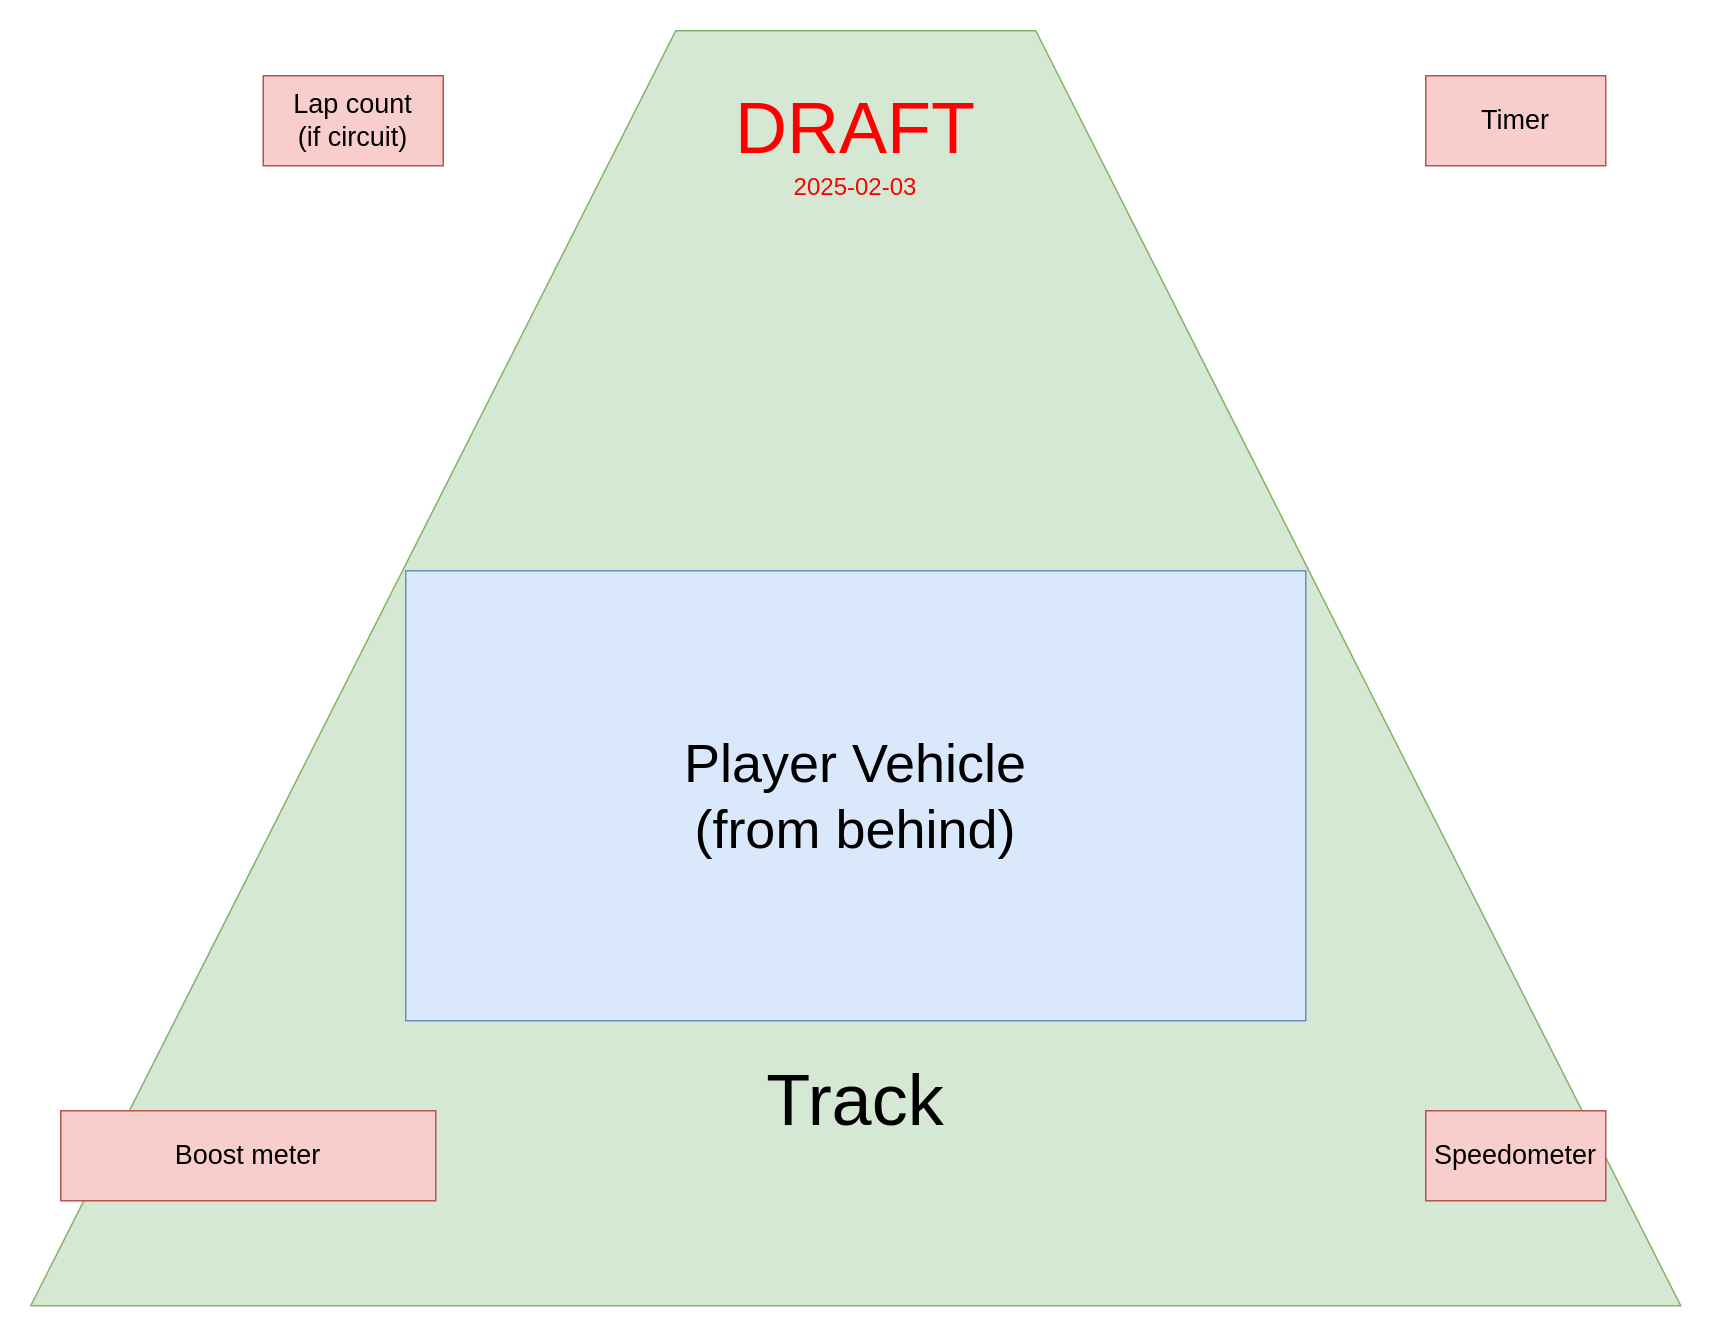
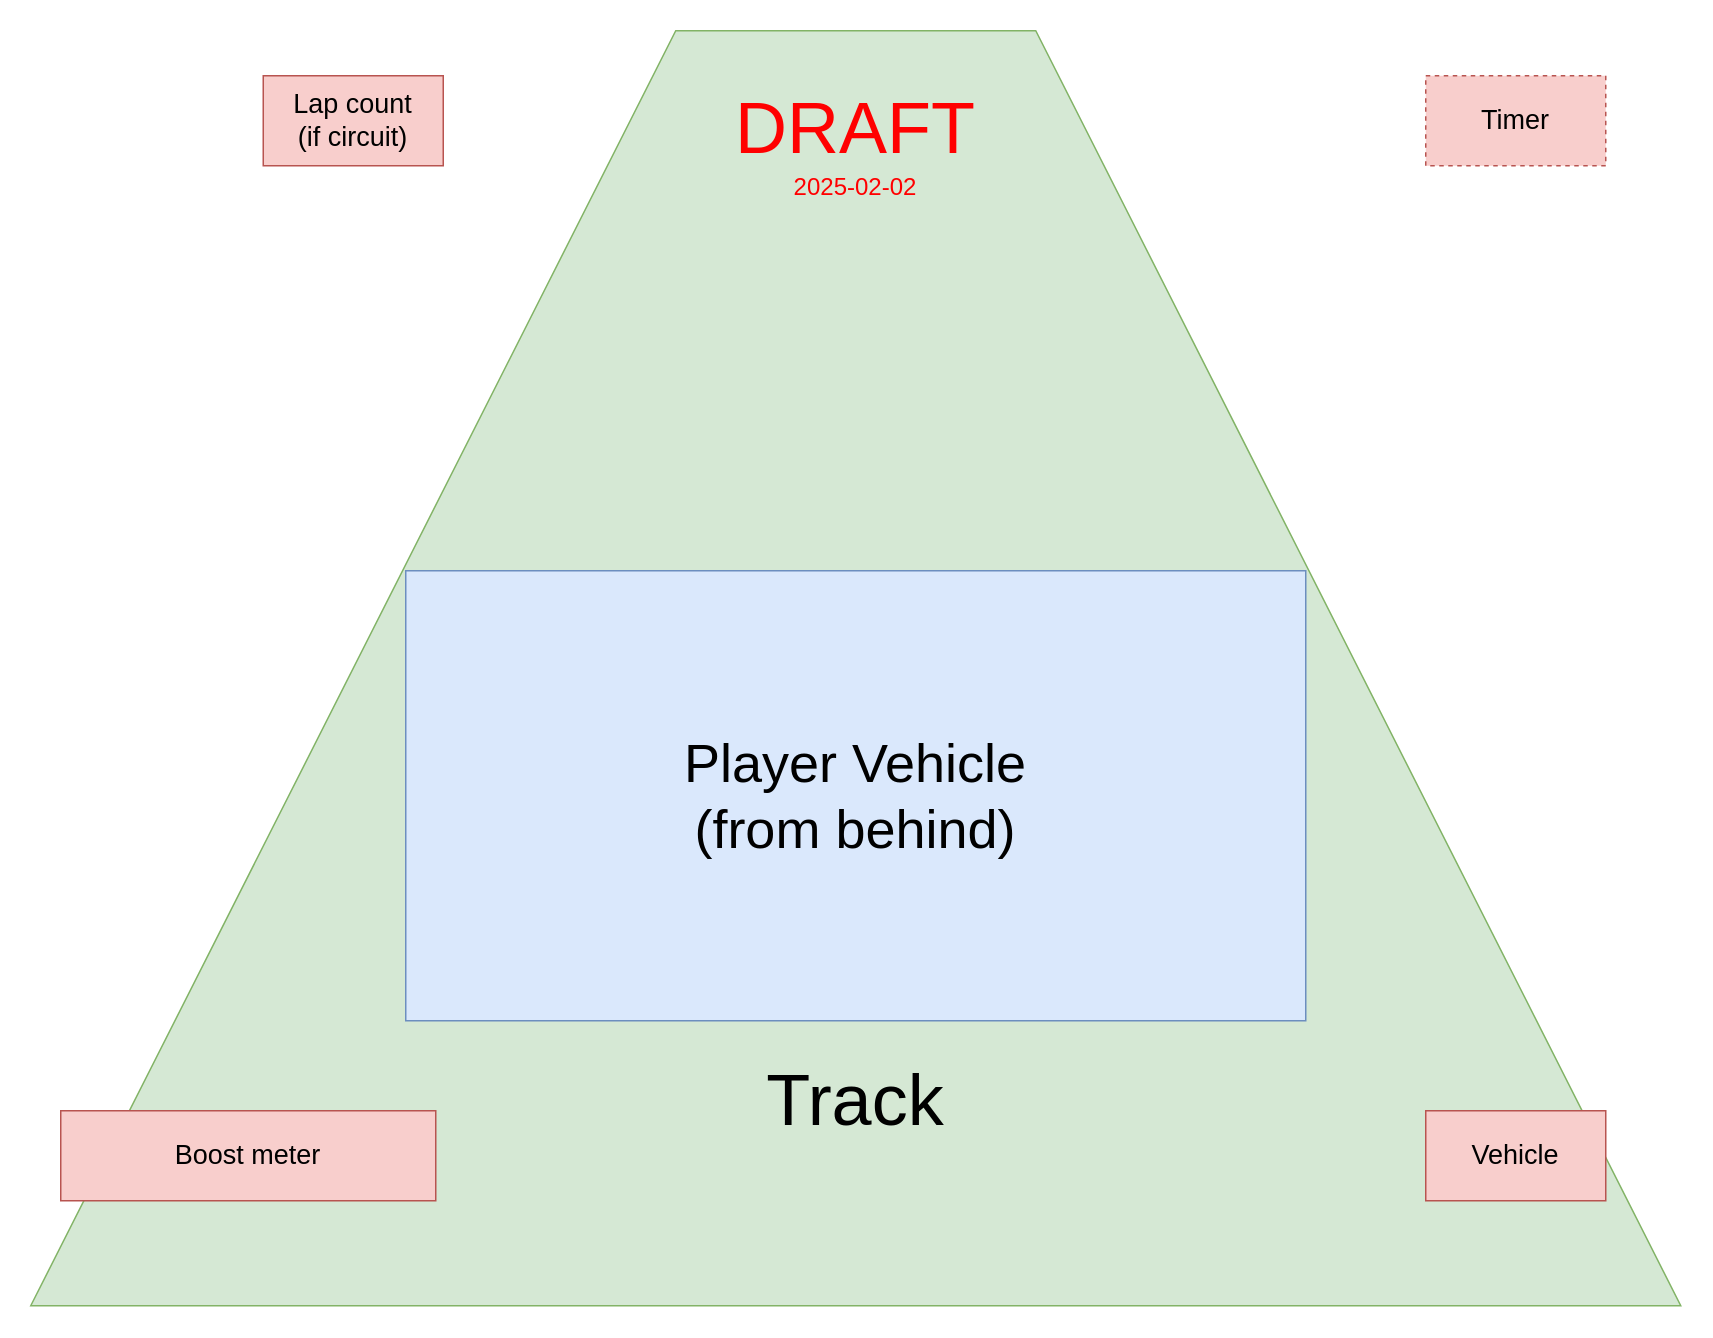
node "Timer": style solid -> dashed
node "DRAFT 2025-02-03": label "DRAFT 2025-02-03" -> "DRAFT 2025-02-02"
node "Speedometer": label "Speedometer" -> "Vehicle"
